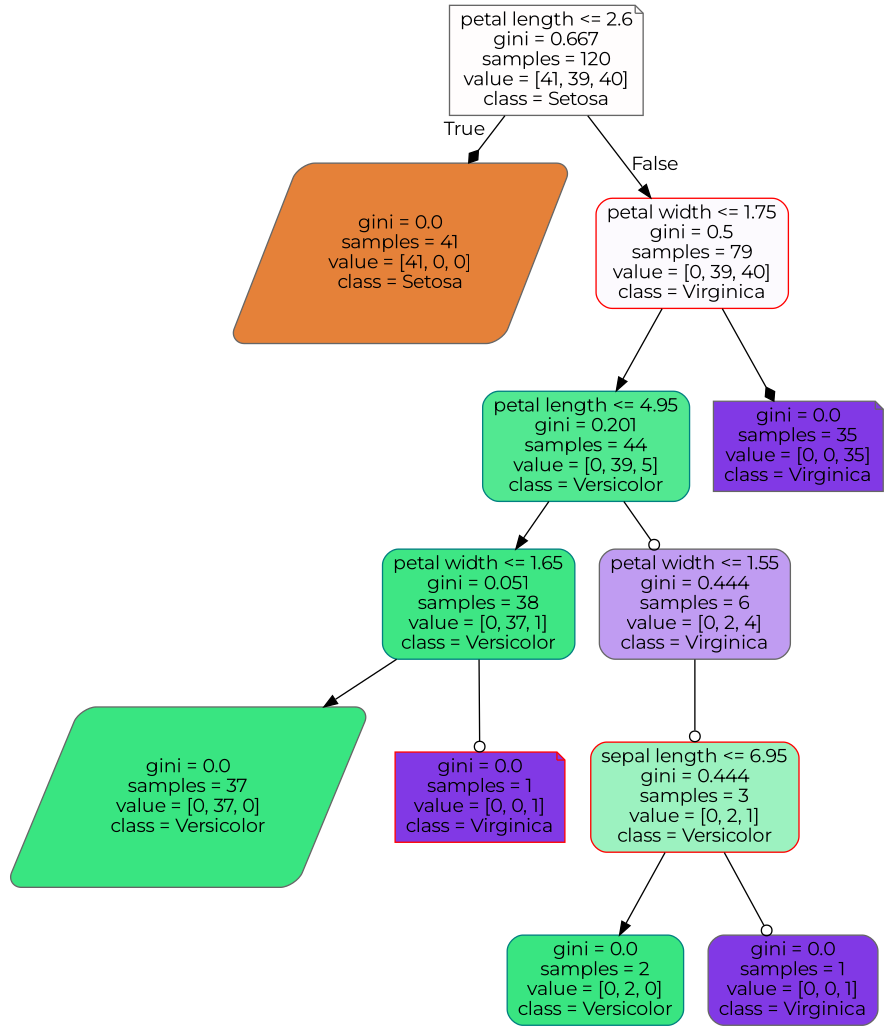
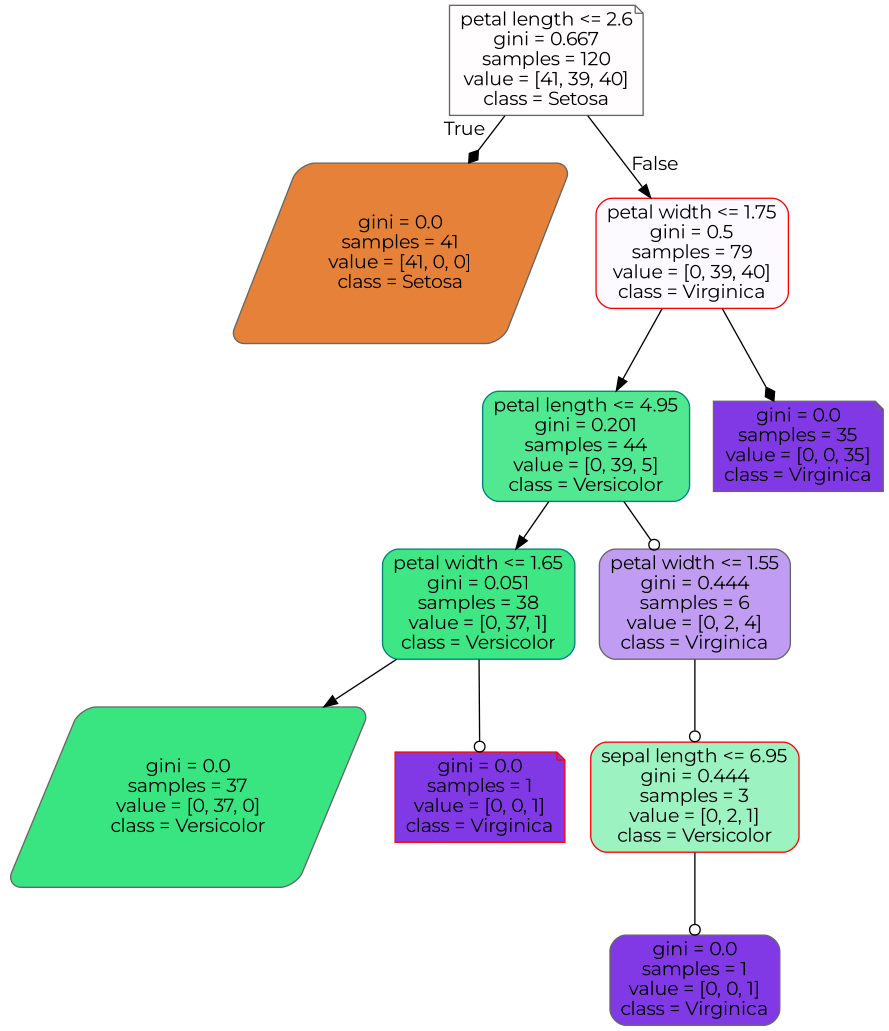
node "gini = 0.0 samples = 2 value = [0, 2, 0] class = Versicolor": removed
